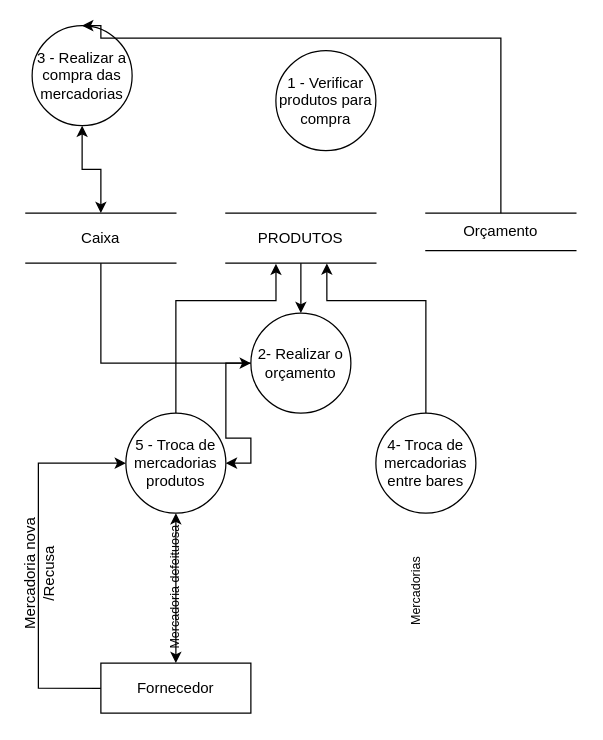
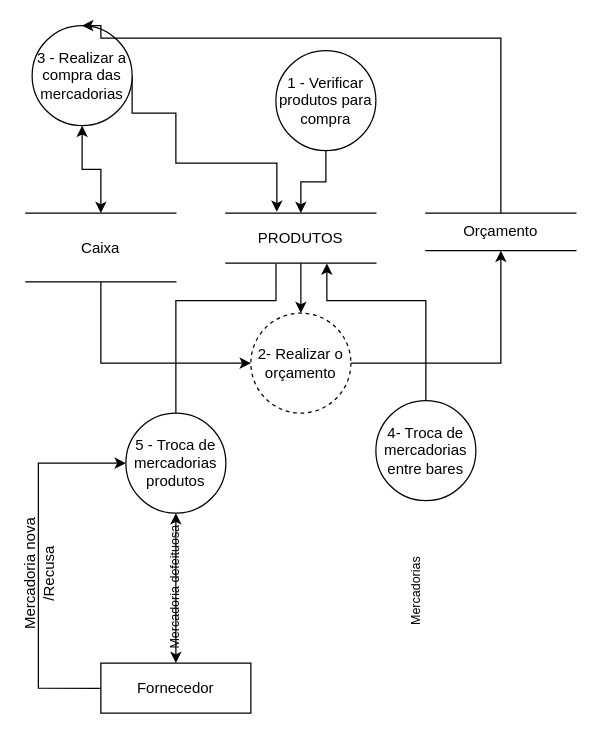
edge "3 - Realizar a compra das mercadorias" -> "PRODUTOS": added
edge "1 - Verificar produtos para compra" -> "PRODUTOS": added
node "Caixa": size 150x50 -> 150x69
edge "5 - Troca de mercadorias produtos" -> "PRODUTOS": arrowhead classic -> none
node "2- Realizar o orçamento": style solid -> dashed
edge "2- Realizar o orçamento" -> "5 - Troca de mercadorias produtos": now "2- Realizar o orçamento" -> "Orçamento"
node "4- Troca de mercadorias entre bares": moved (426, 463) -> (426, 451)
